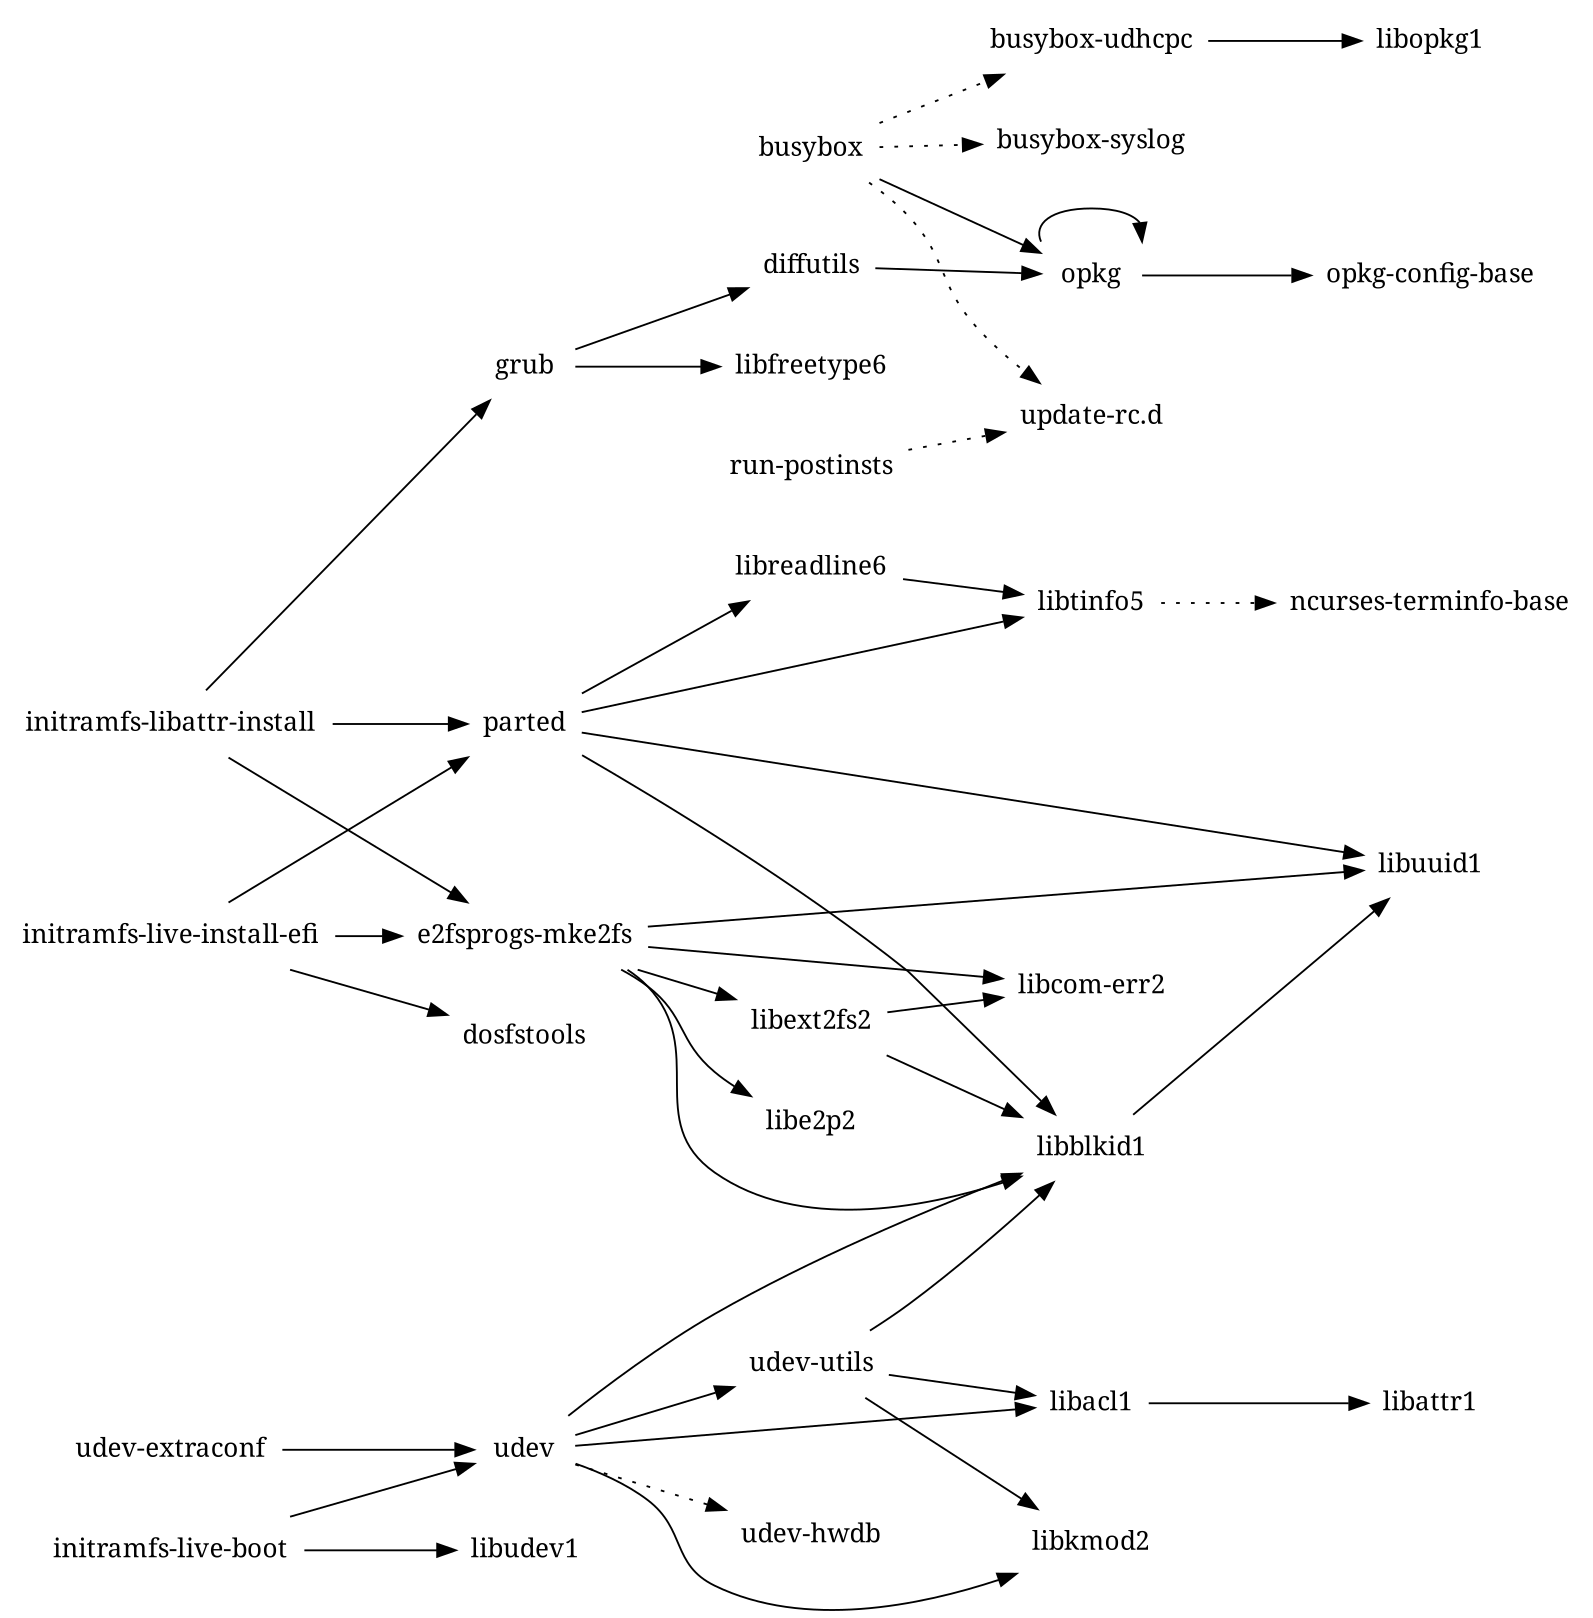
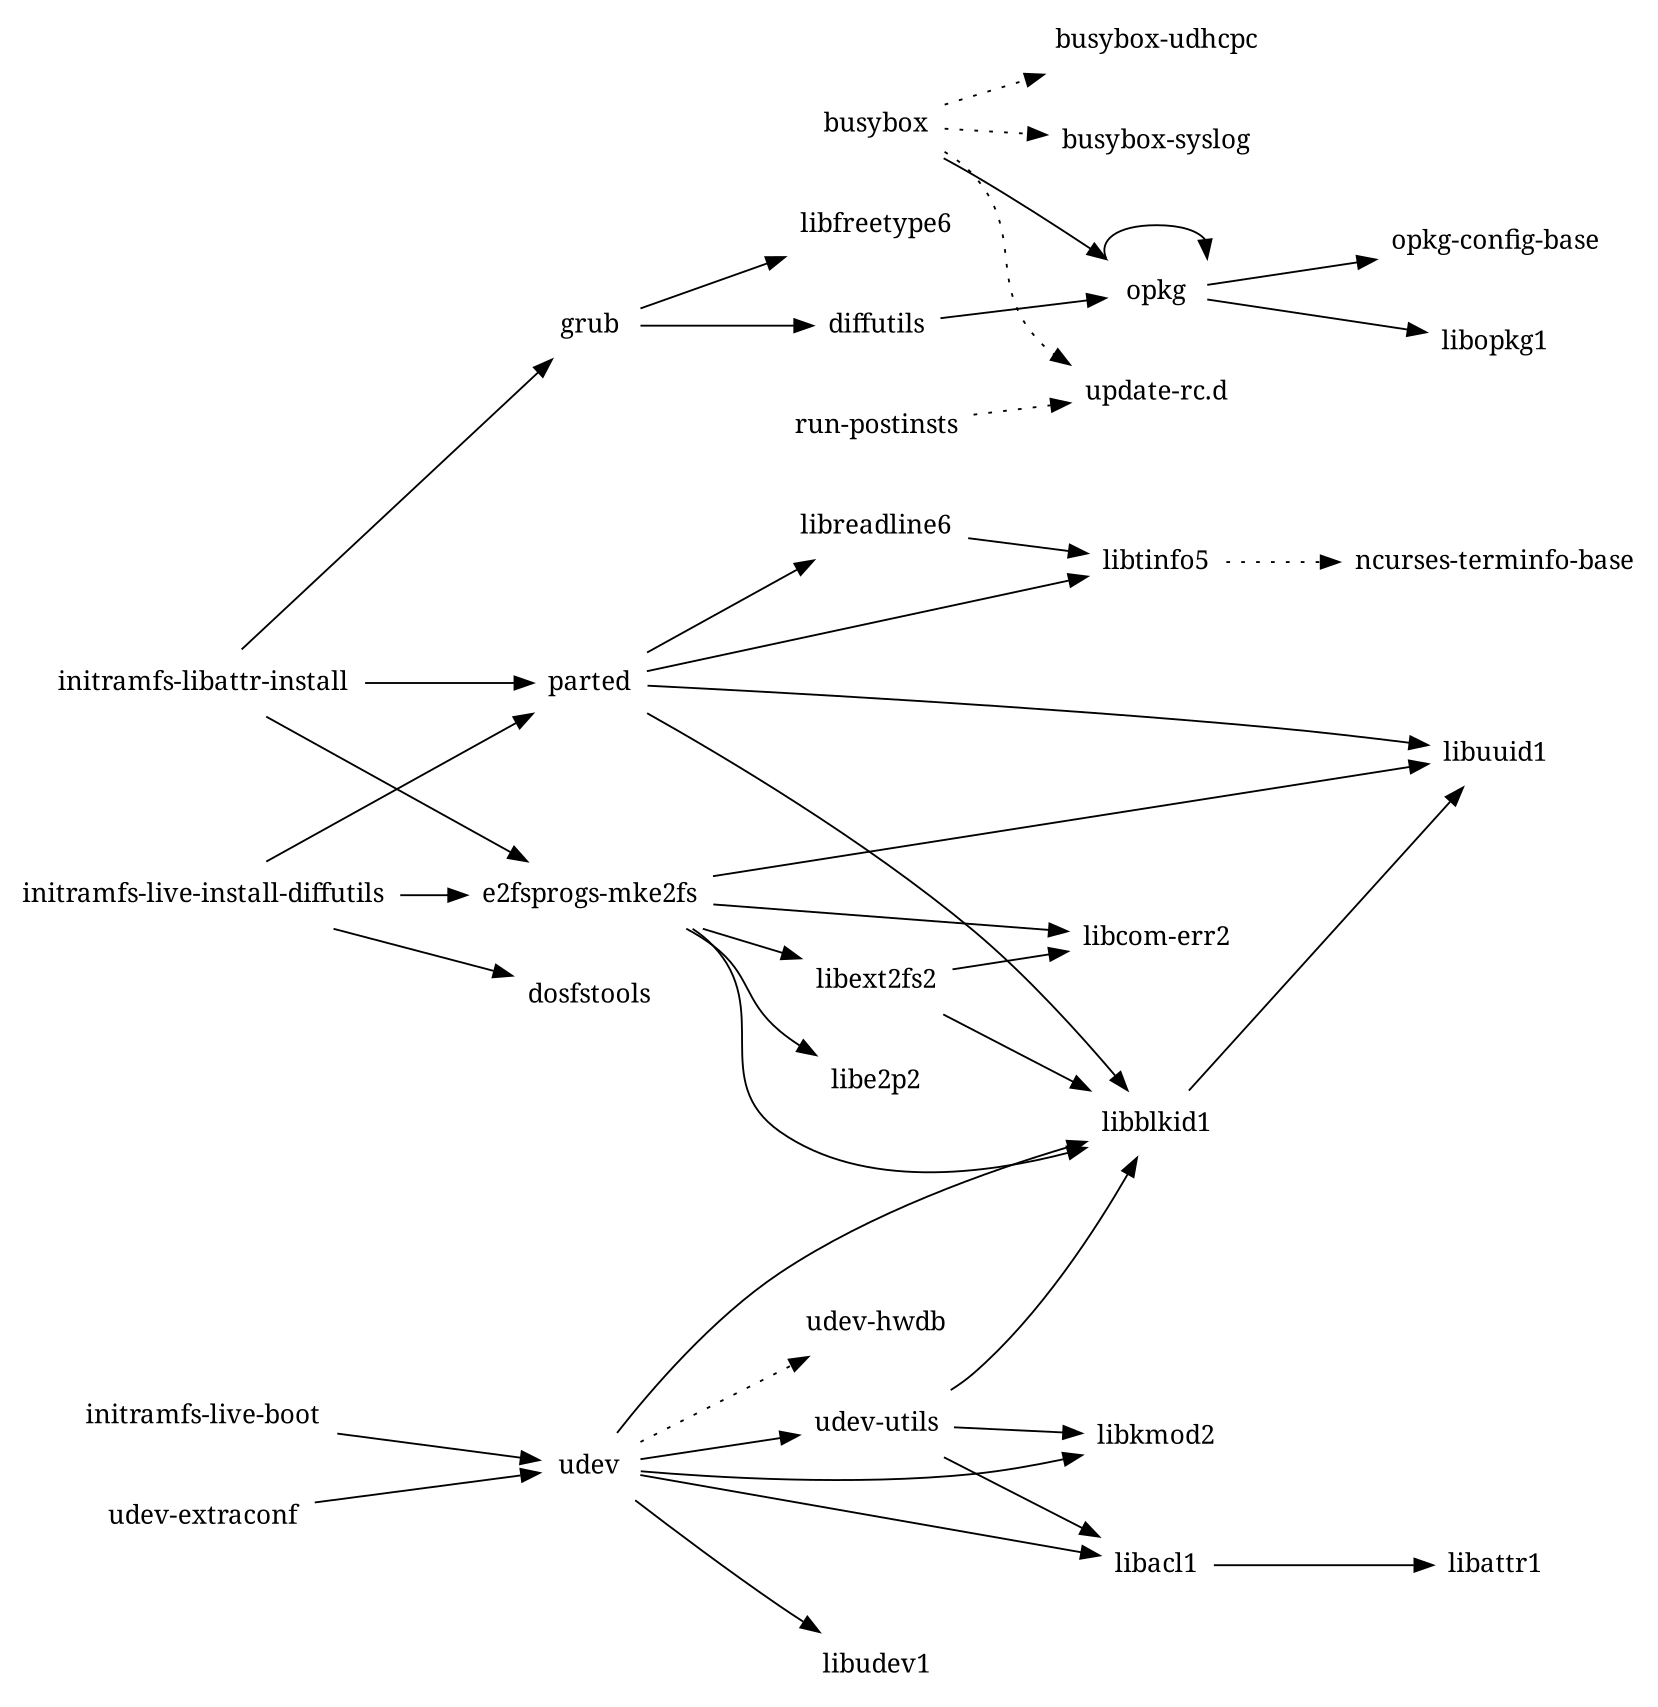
edge "busybox-udhcpc" -> "libopkg1": now "opkg" -> "libopkg1"
node "initramfs-live-install-efi": label "initramfs-live-install-efi" -> "initramfs-live-install-diffutils"
edge "initramfs-live-boot" -> "libudev1": now "udev" -> "libudev1"
